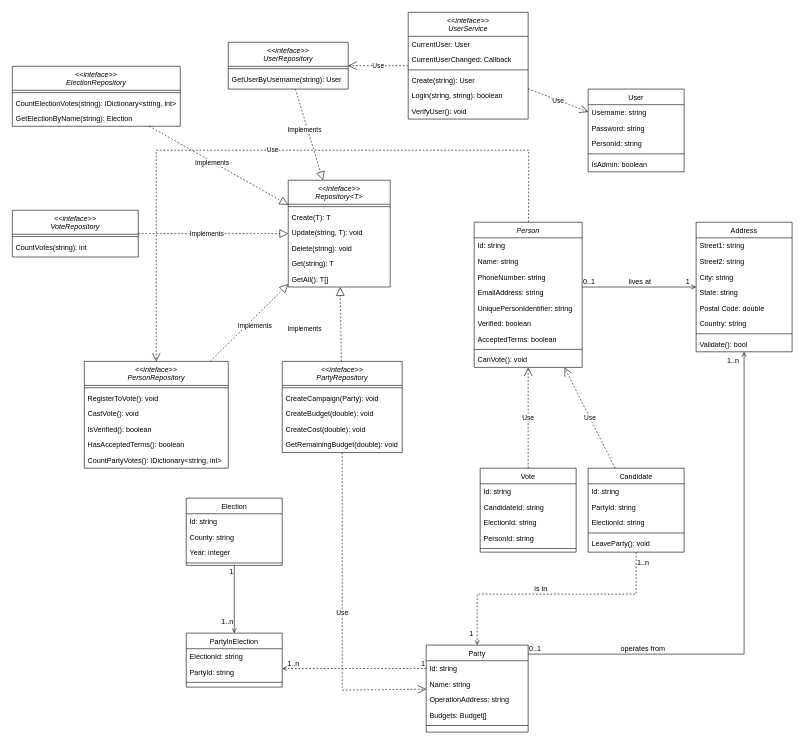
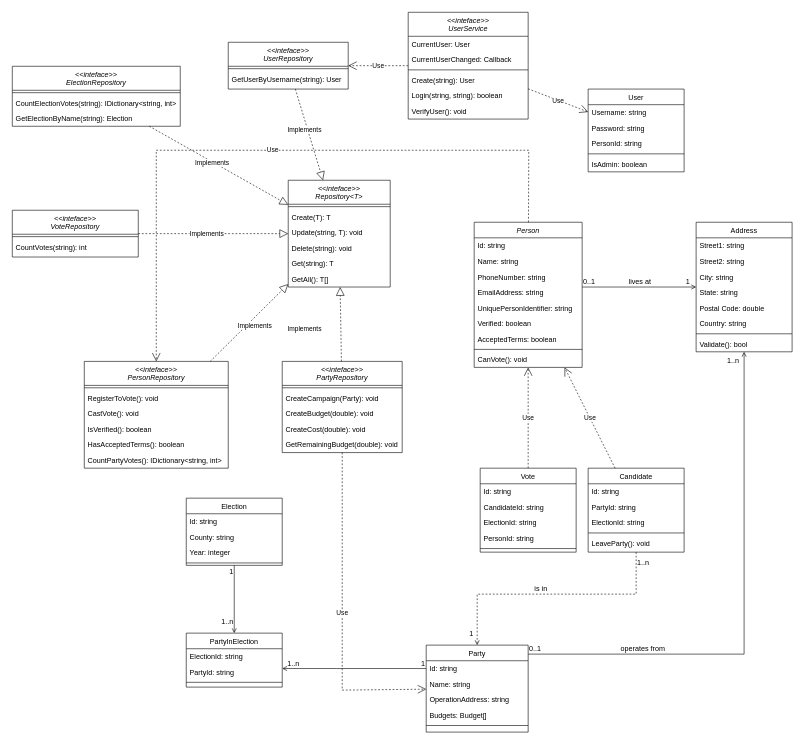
edge "Party" -> "PartyInElection": style dashed -> solid
